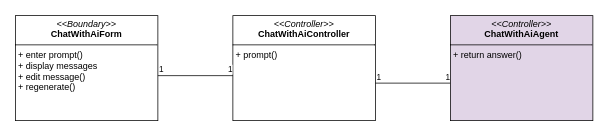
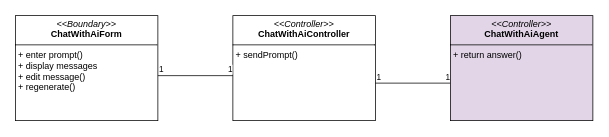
node "<<Controller>> ChatWithAiController + prompt()": label "<<Controller>> ChatWithAiController + prompt()" -> "<<Controller>> ChatWithAiController + sendPrompt()"
